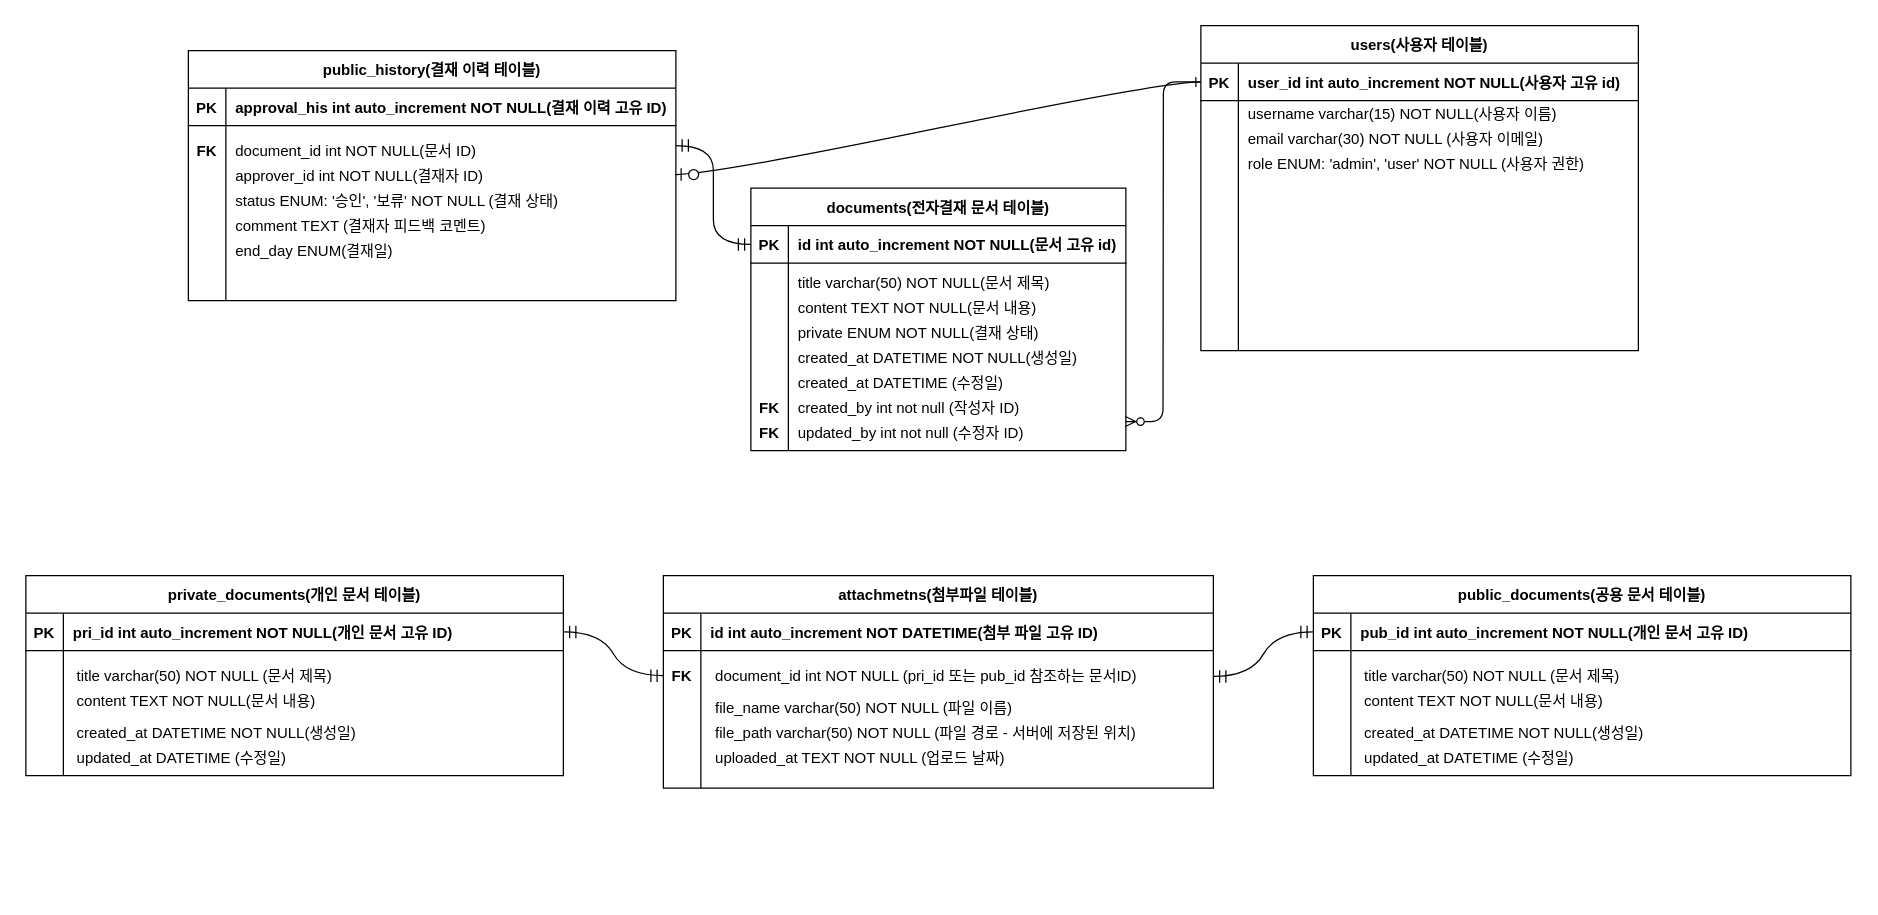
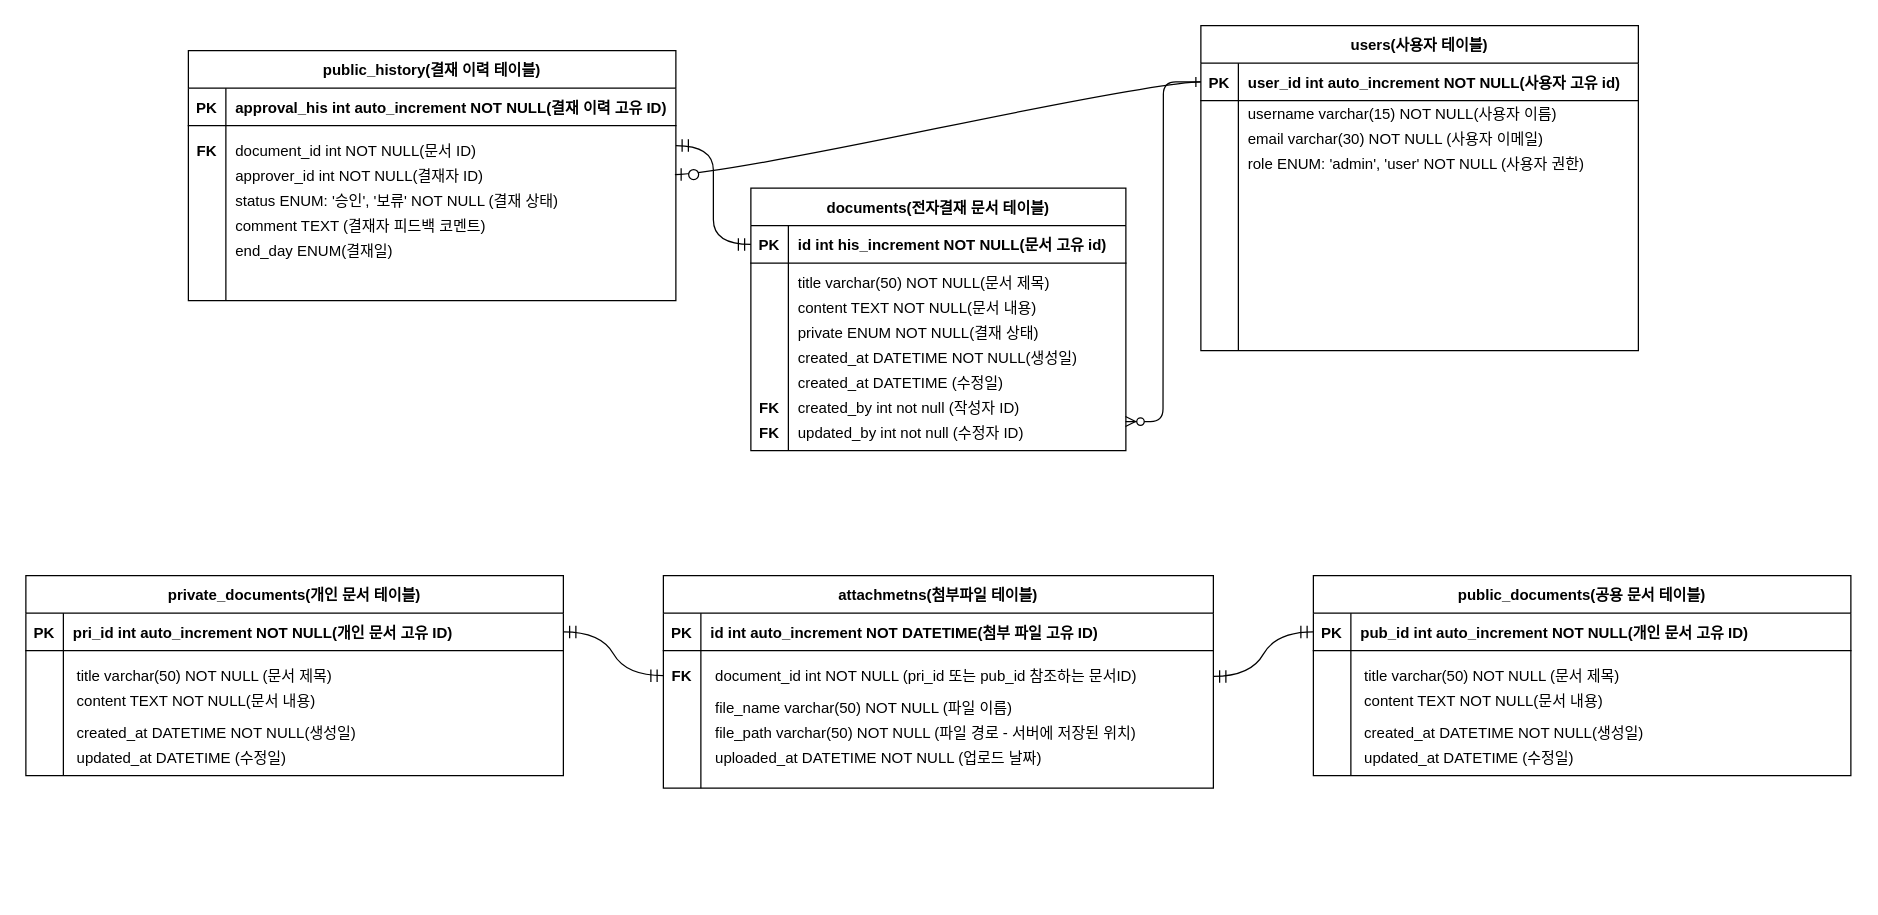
node "id int auto_increment NOT NULL(문서 고유 id)": label "id int auto_increment NOT NULL(문서 고유 id)" -> "id int his_increment NOT NULL(문서 고유 id)"
node "uploaded_at TEXT NOT NULL (업로드 날짜)": label "uploaded_at TEXT NOT NULL (업로드 날짜)" -> "uploaded_at DATETIME NOT NULL (업로드 날짜)"
